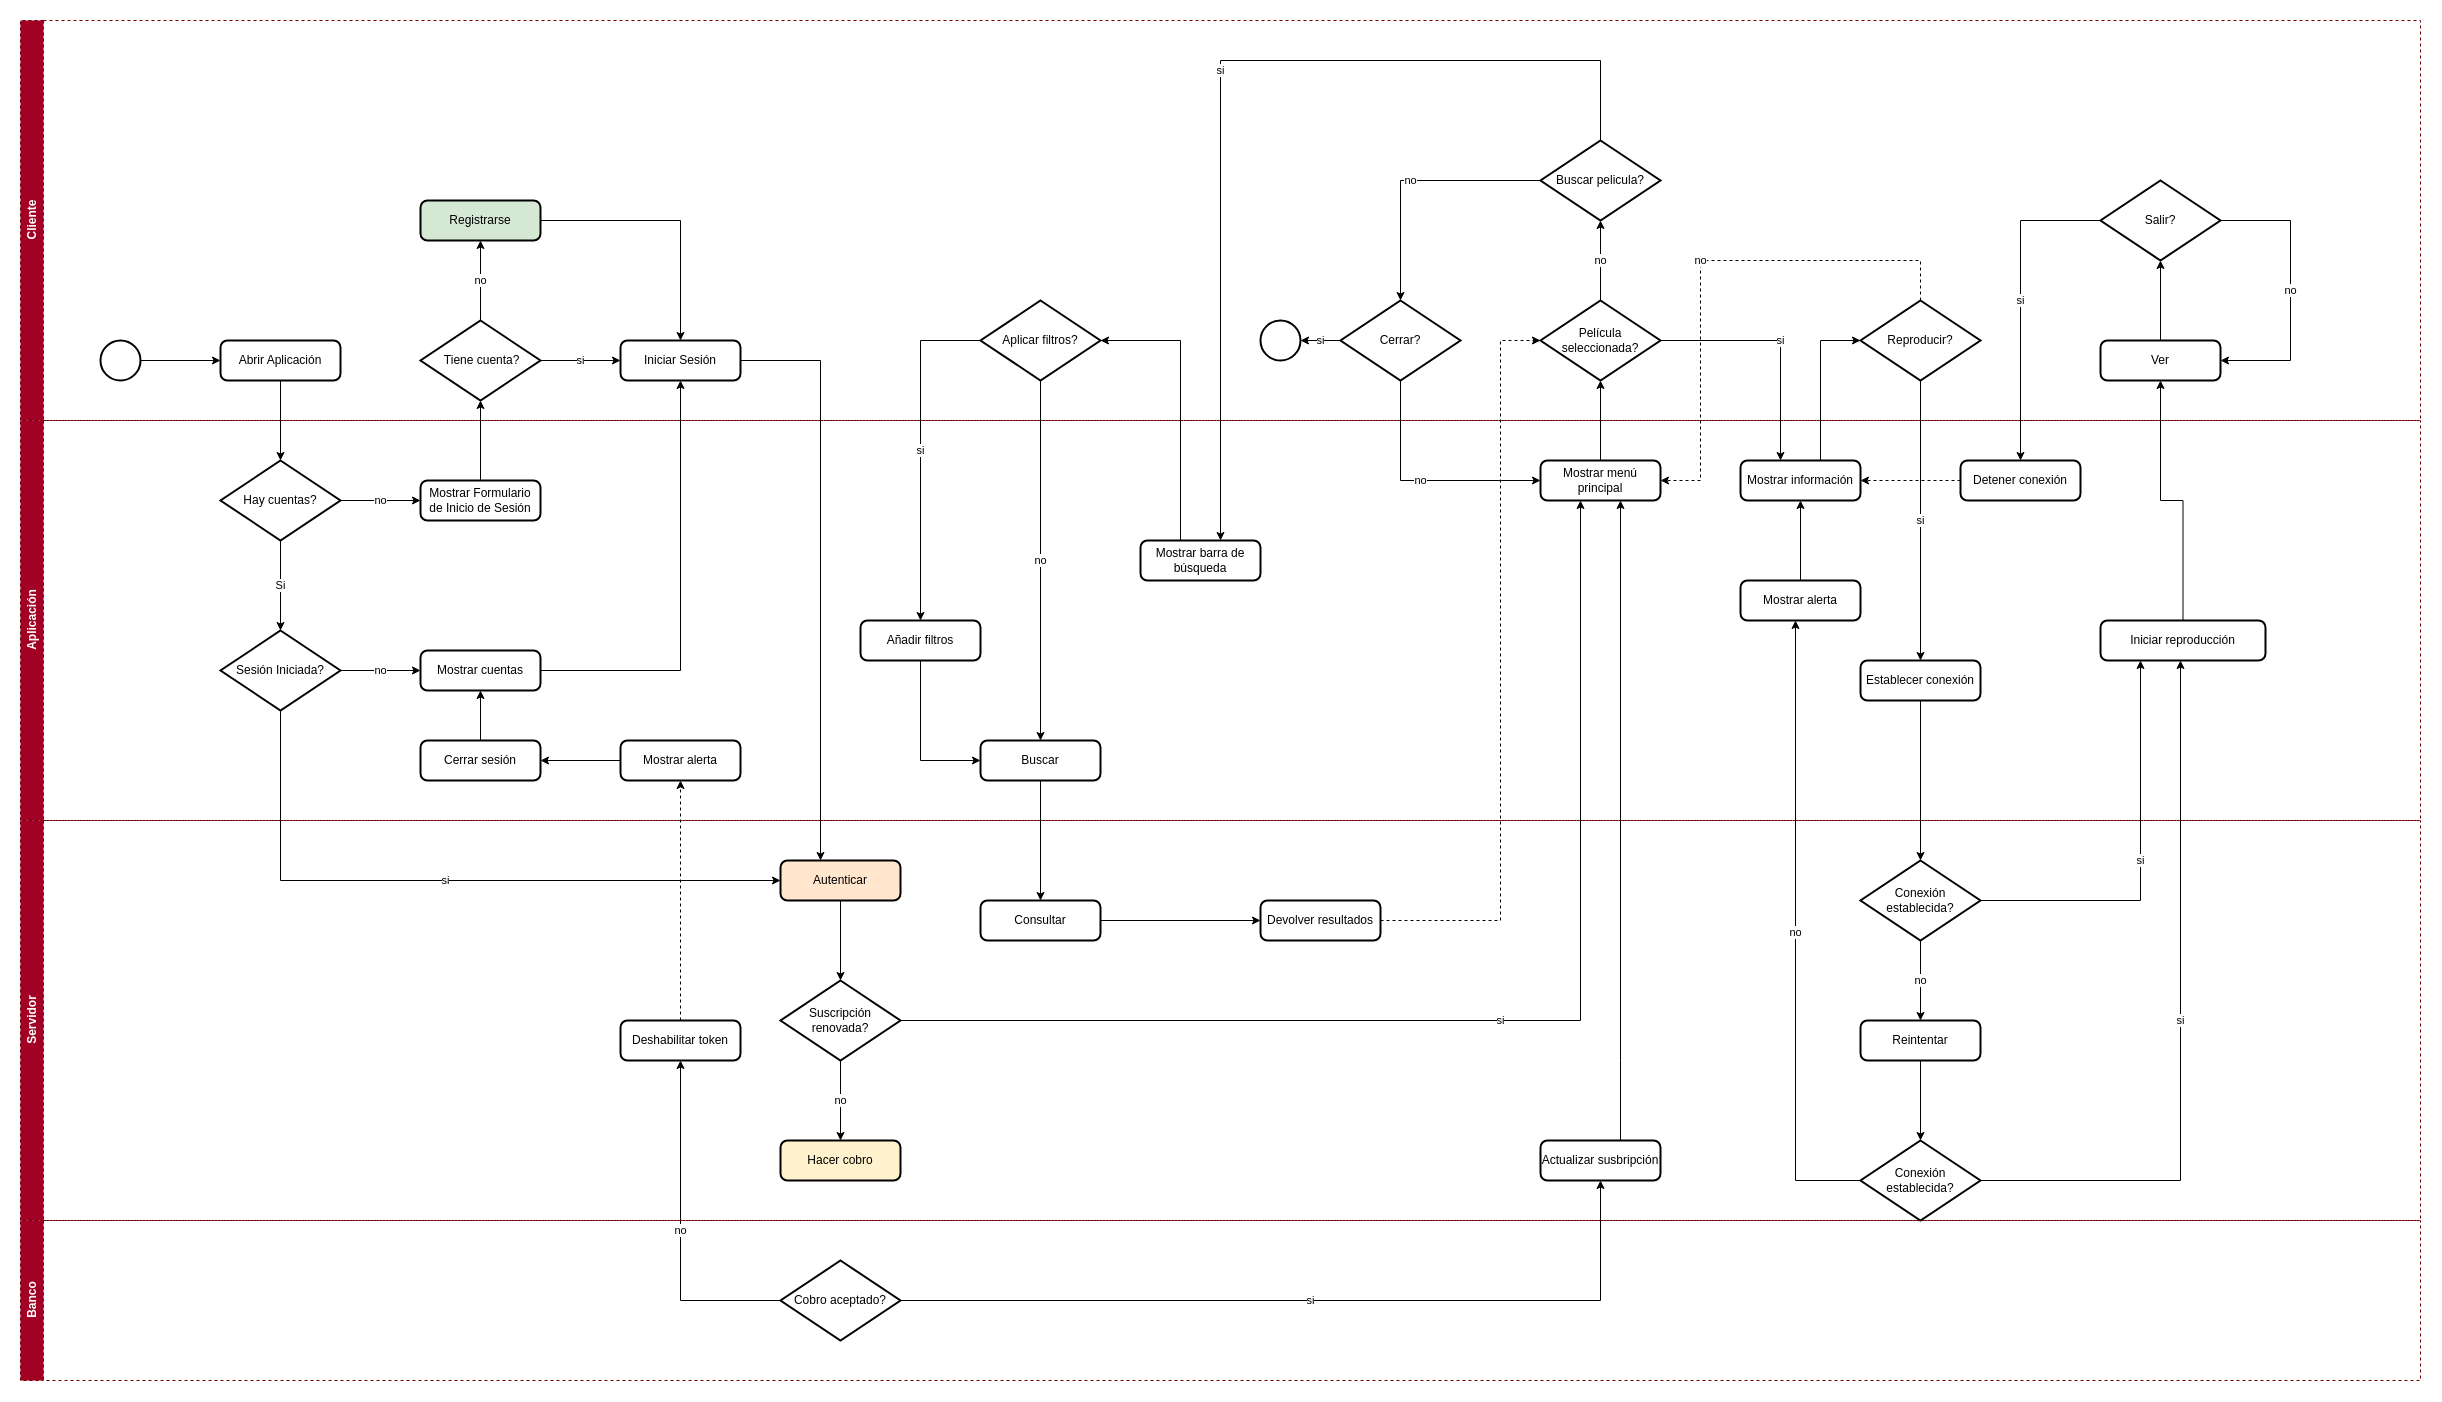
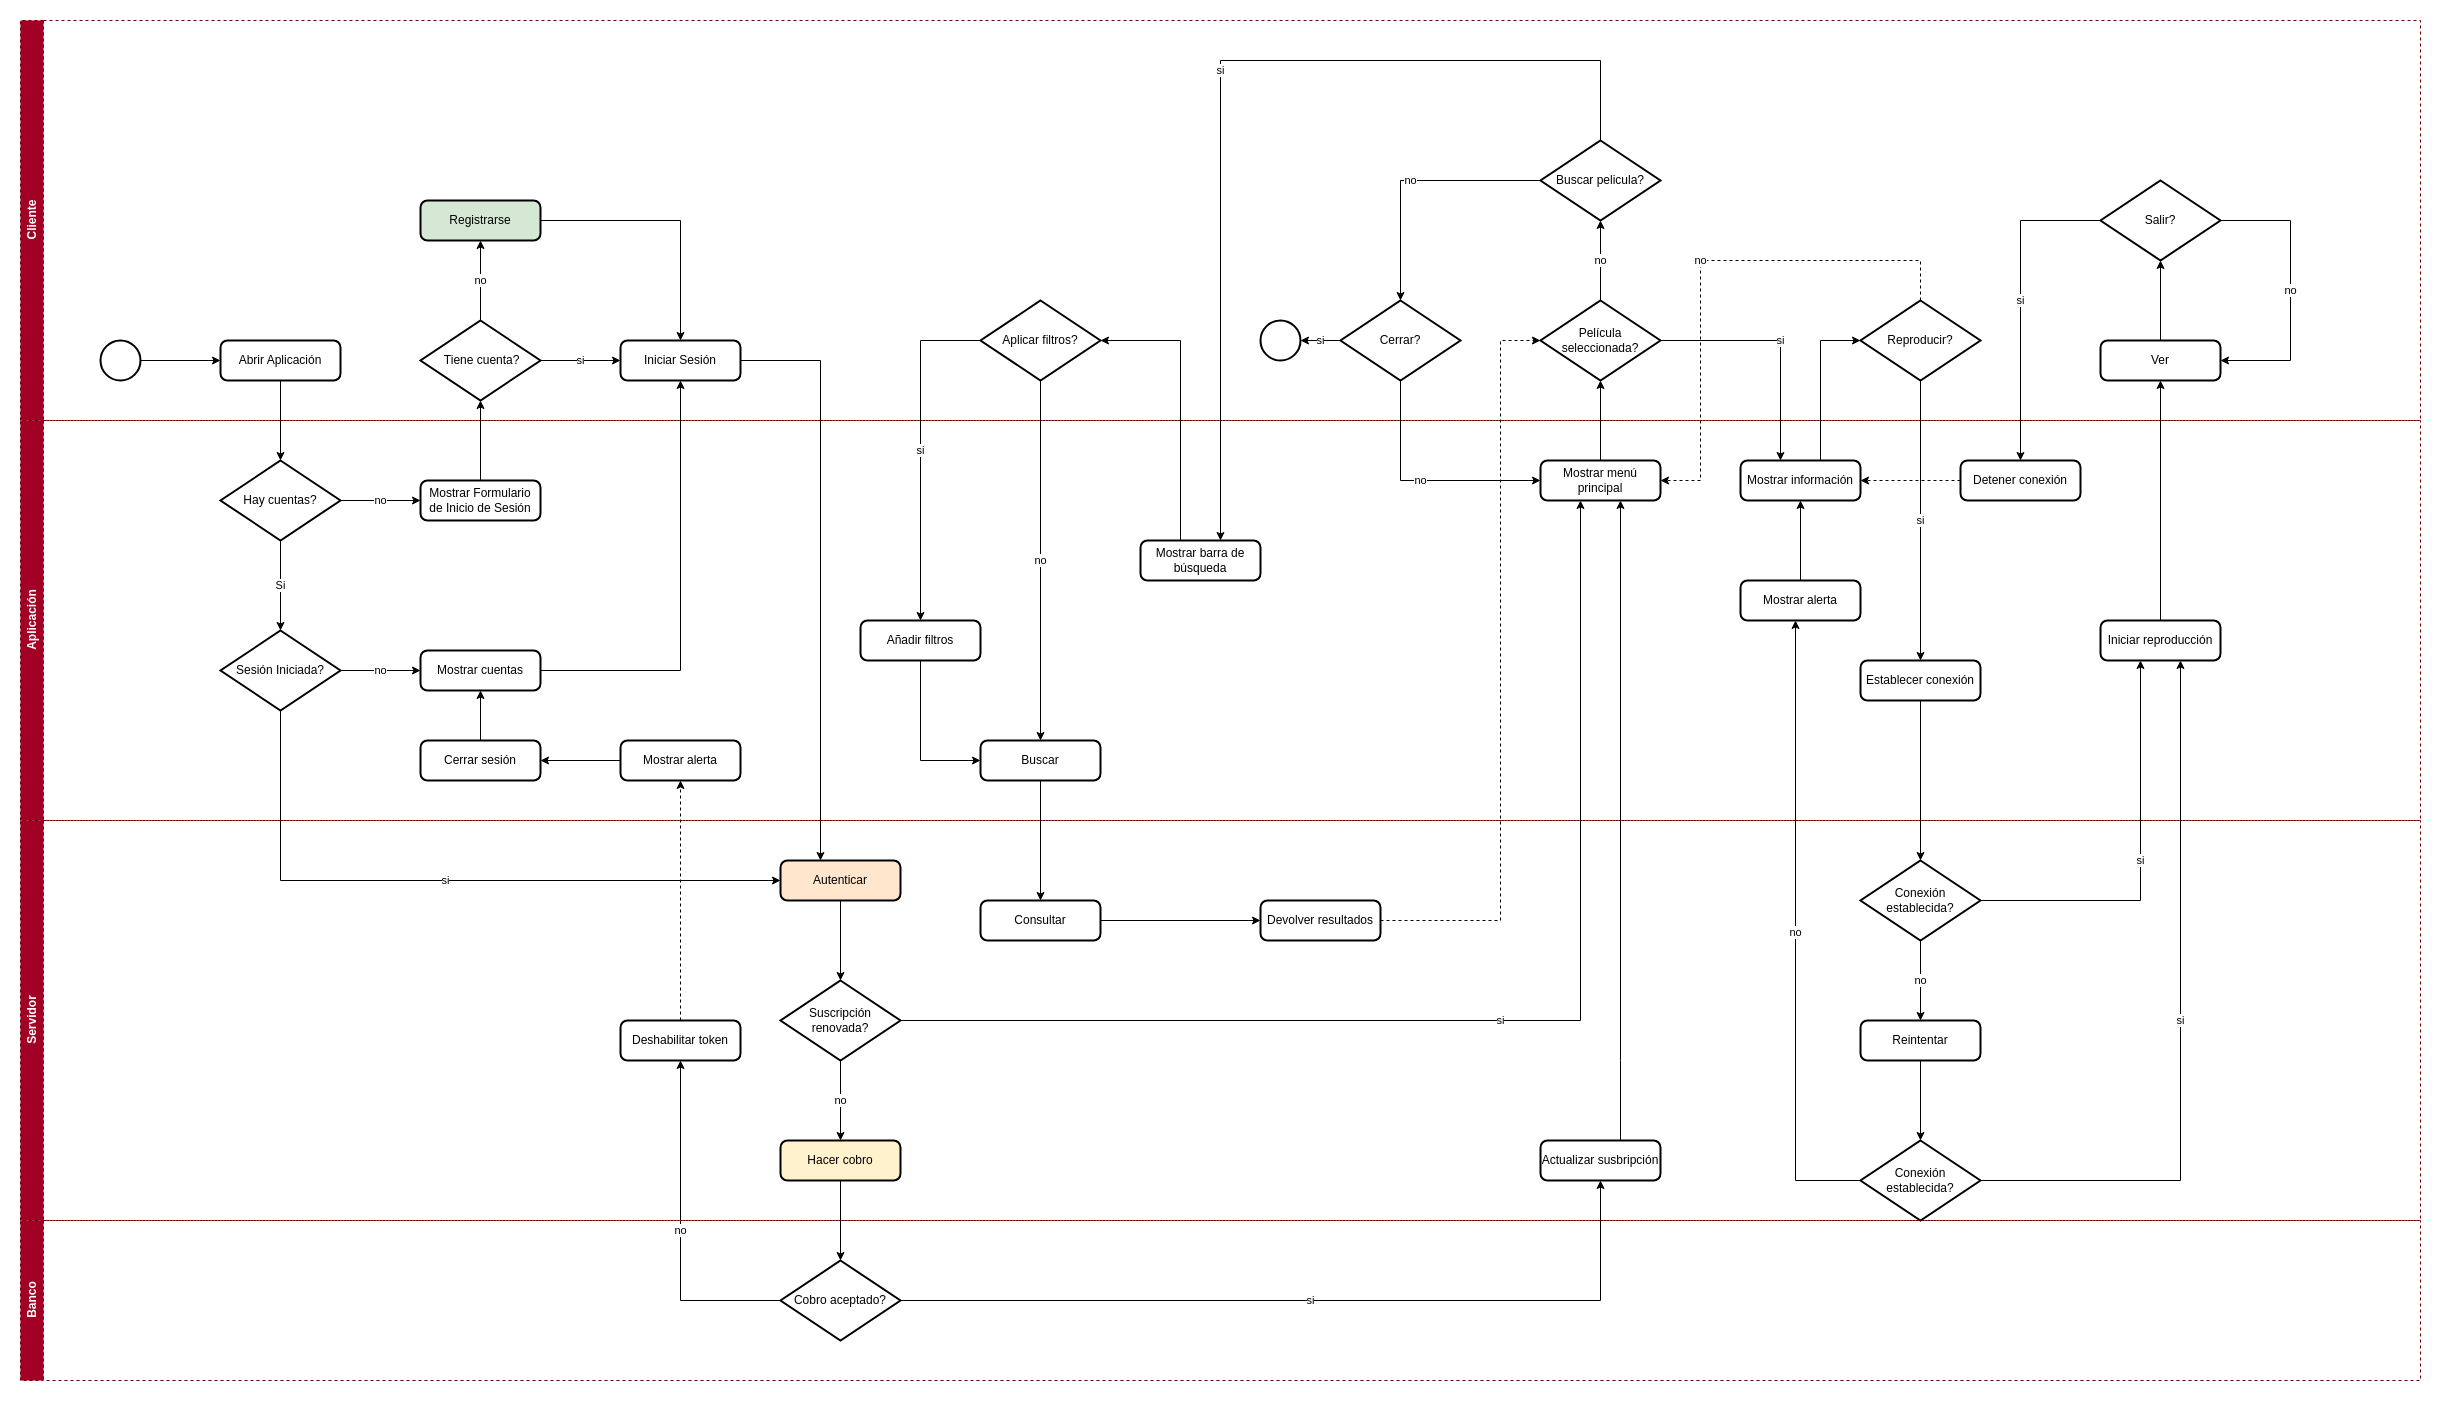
node "Iniciar reproducción": size 165x40 -> 120x40
edge "Hacer cobro" -> "Cobro aceptado?": added
